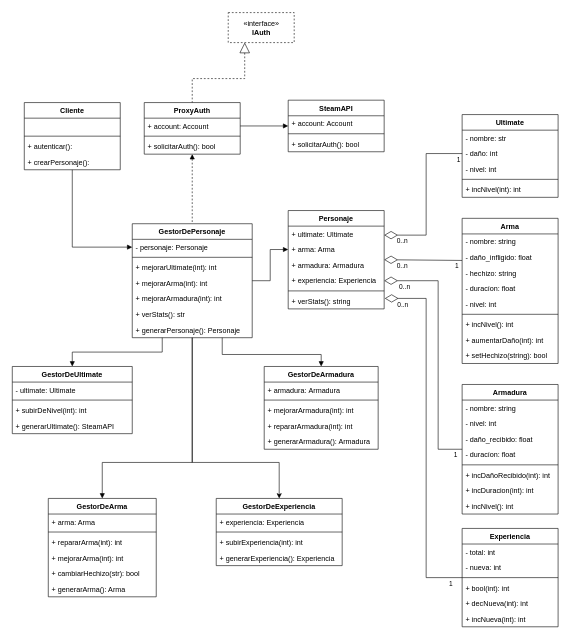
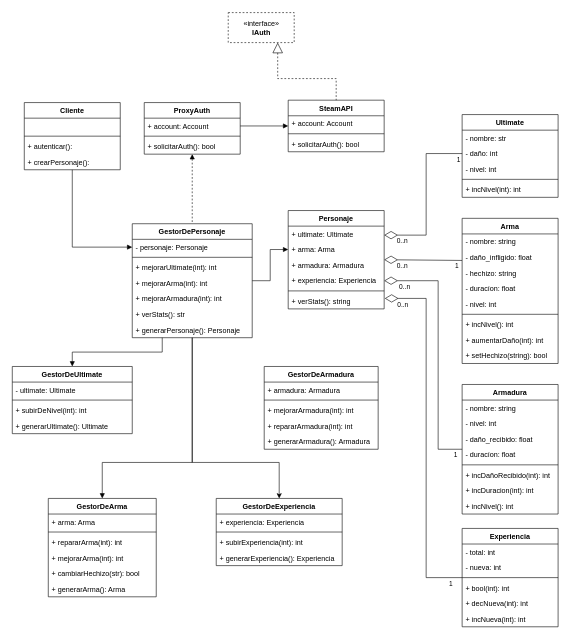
edge "ProxyAuth" -> "«interface» IAuth": removed
edge "SteamAPI" -> "«interface» IAuth": added
edge "GestorDePersonaje" -> "GestorDeArmadura": removed
node "+ generarUltimate(): SteamAPI": label "+ generarUltimate(): SteamAPI" -> "+ generarUltimate(): Ultimate"
